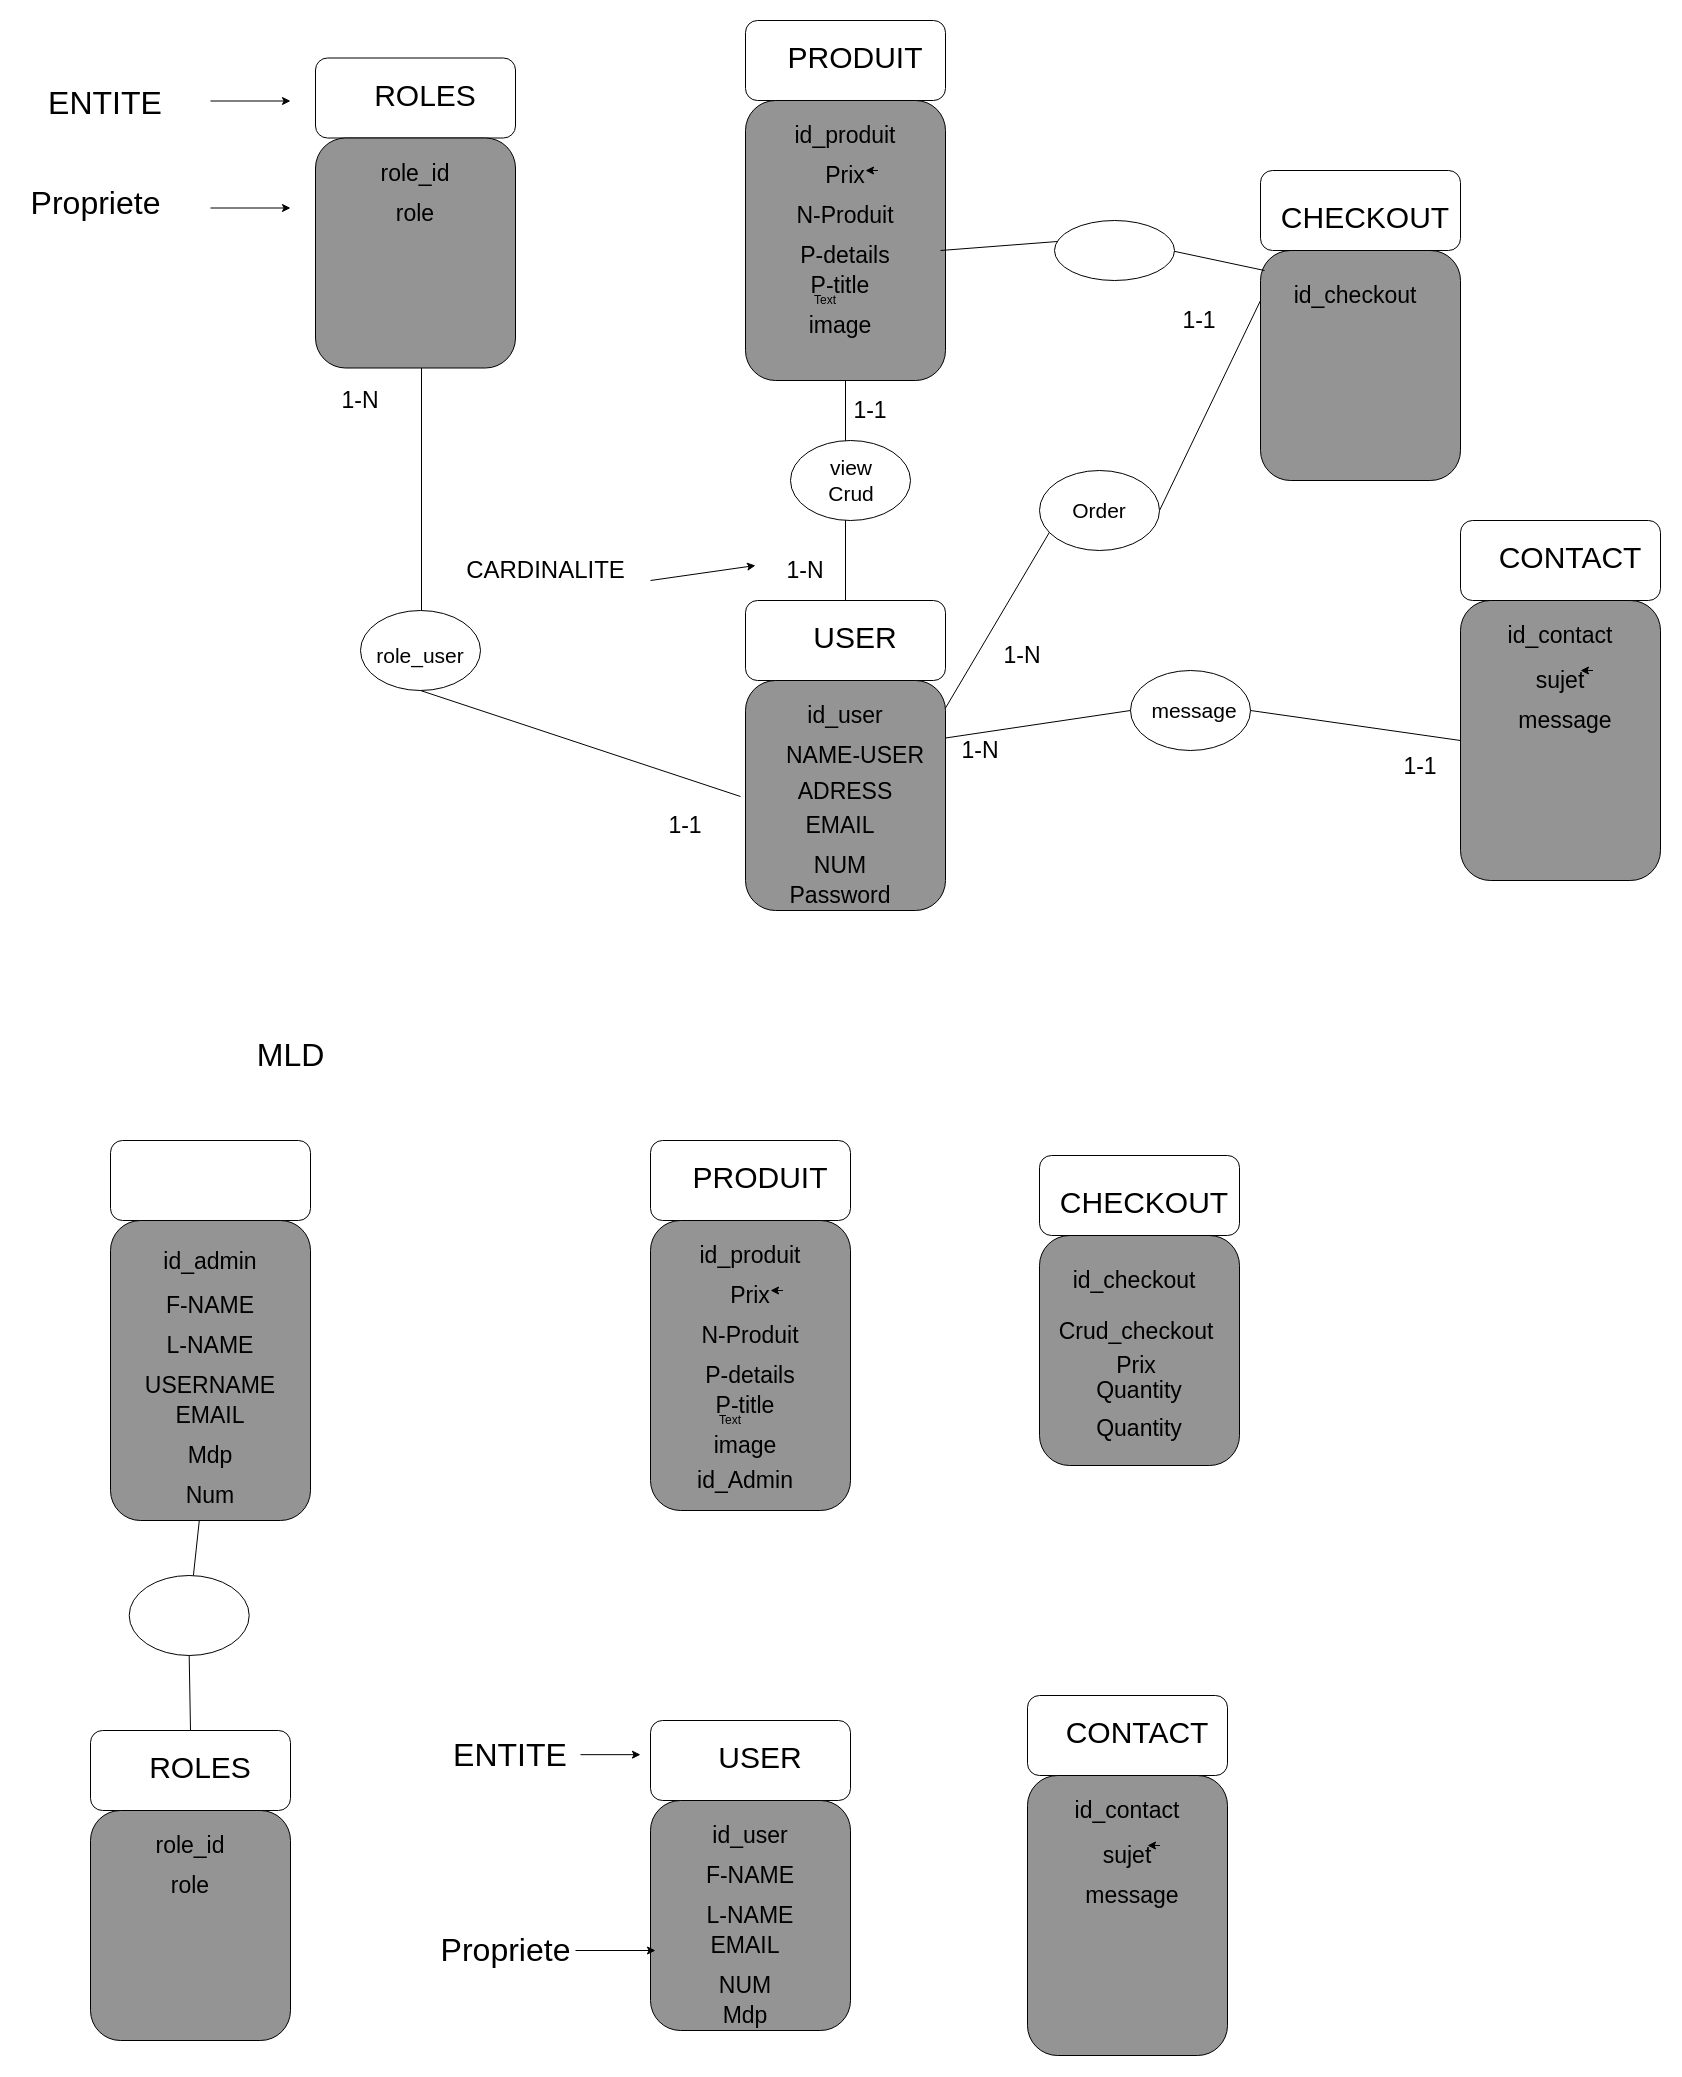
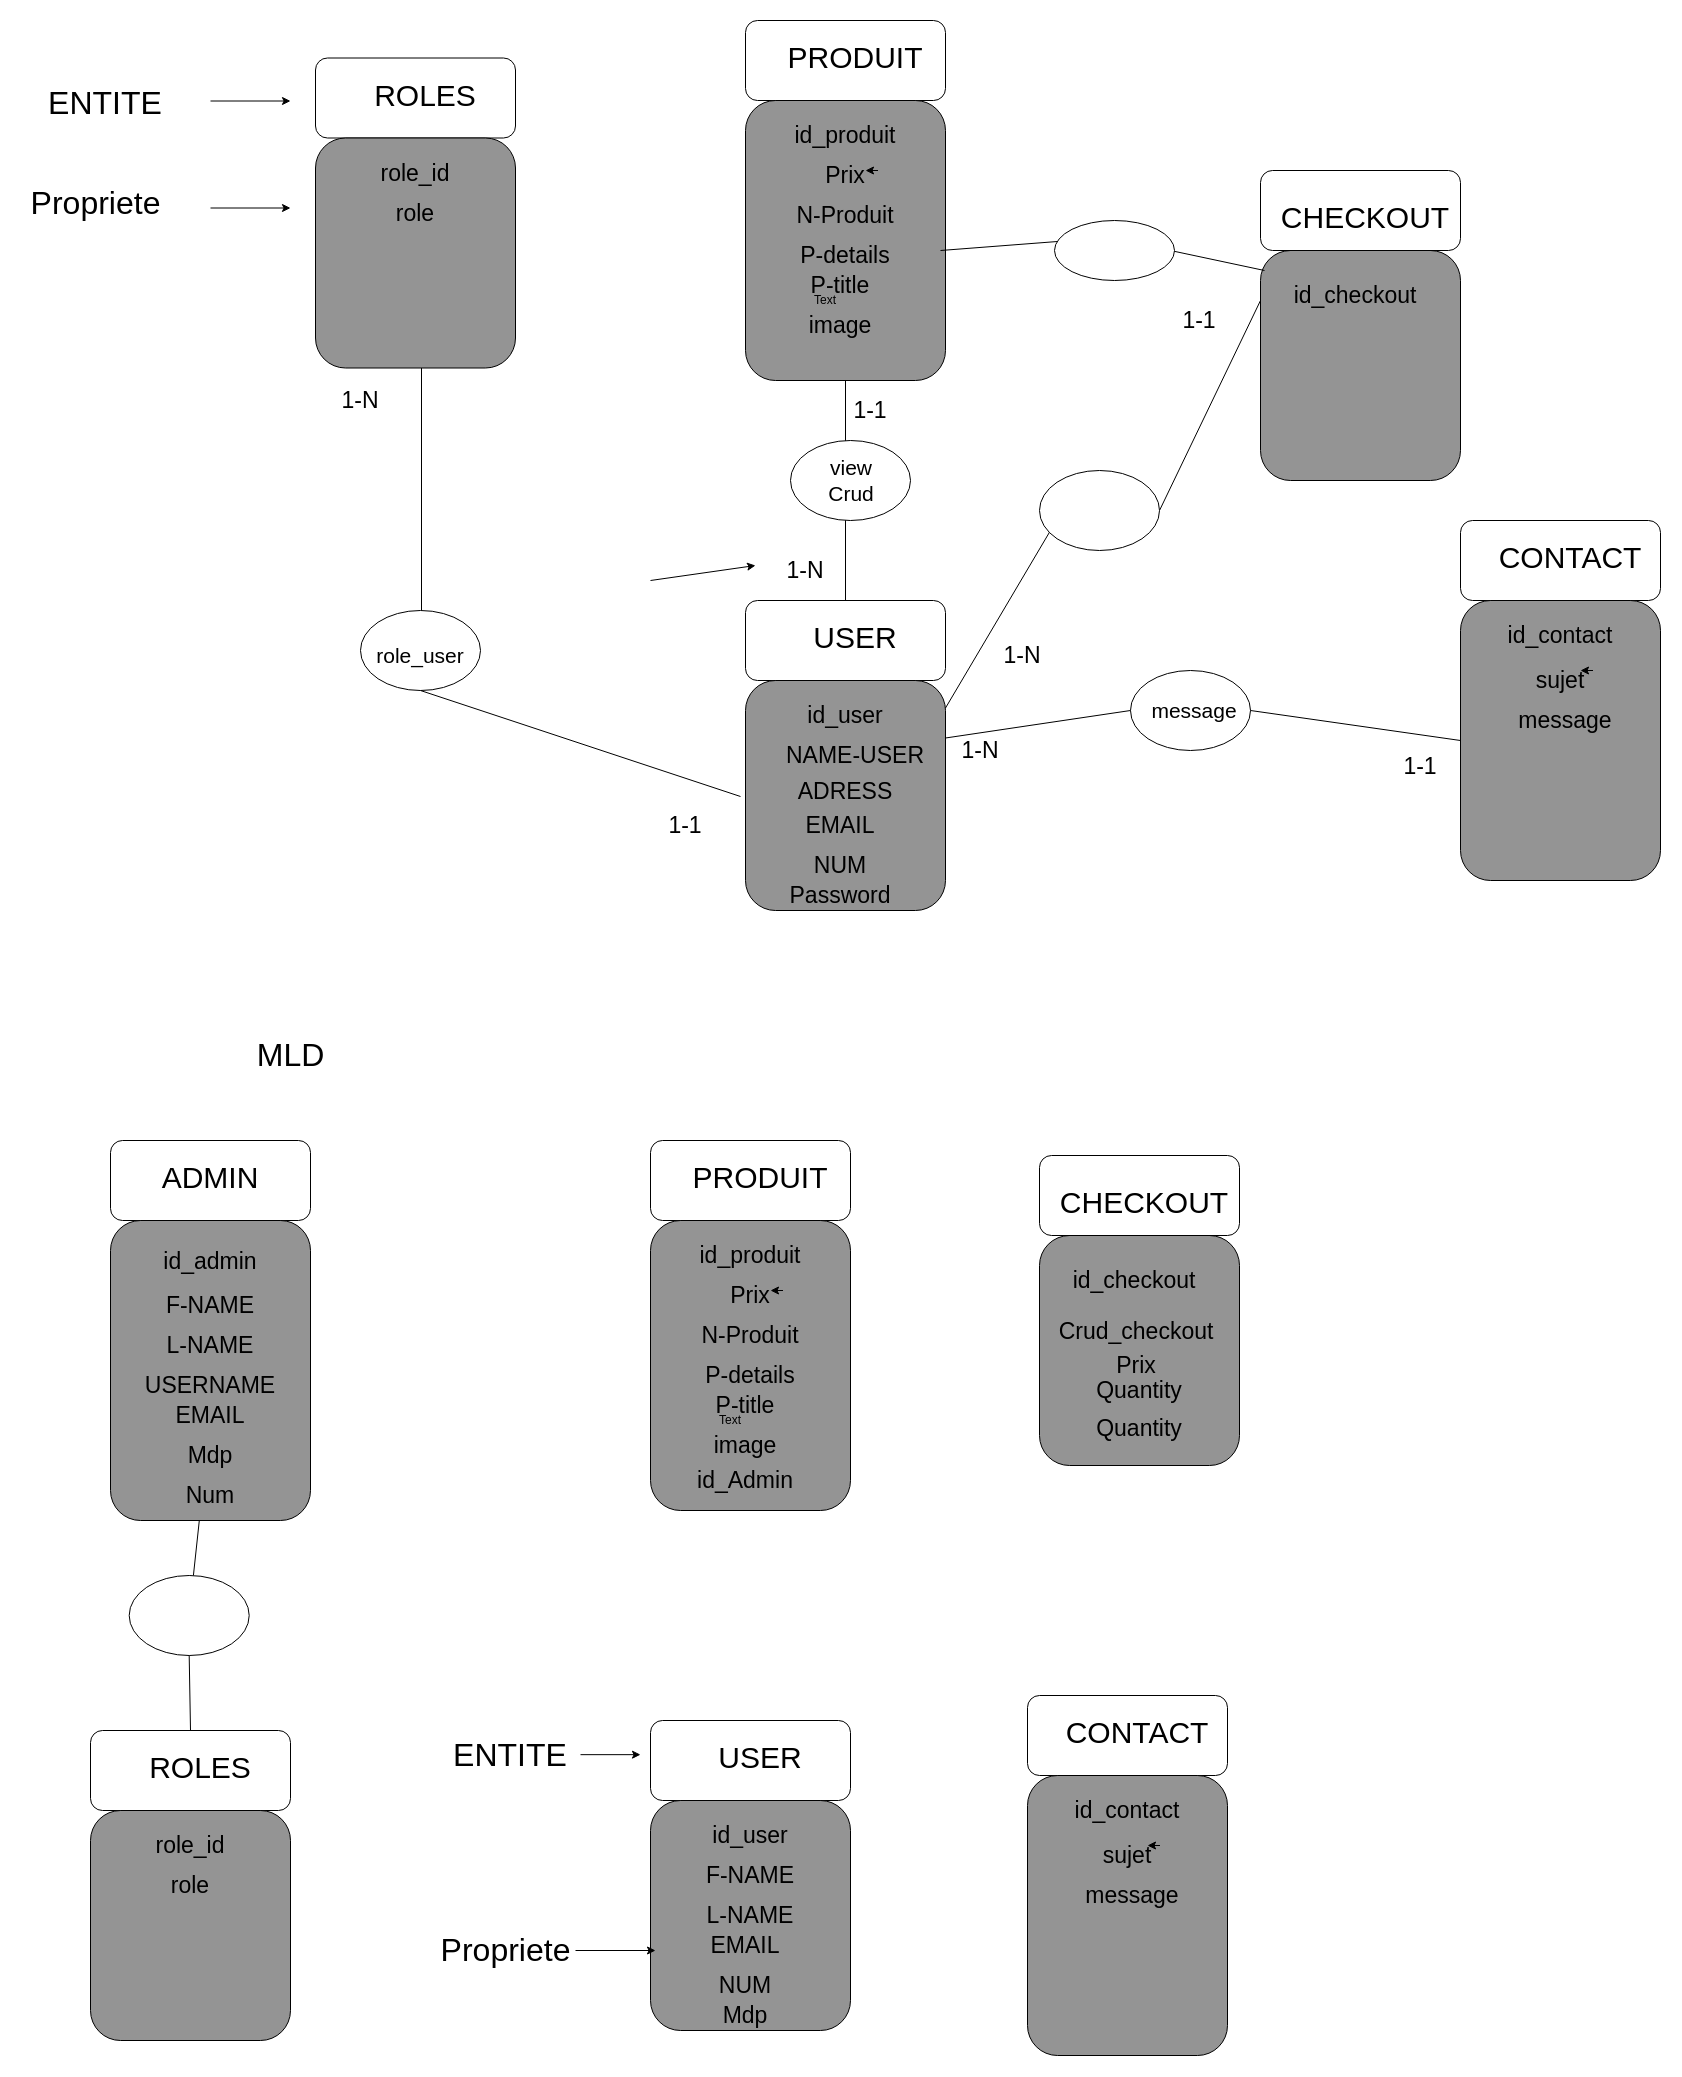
node "Order": removed
node "CARDINALITE": removed
node "ADMIN": added
